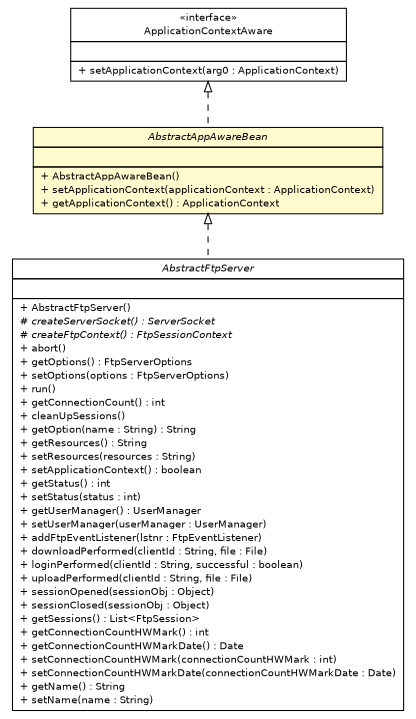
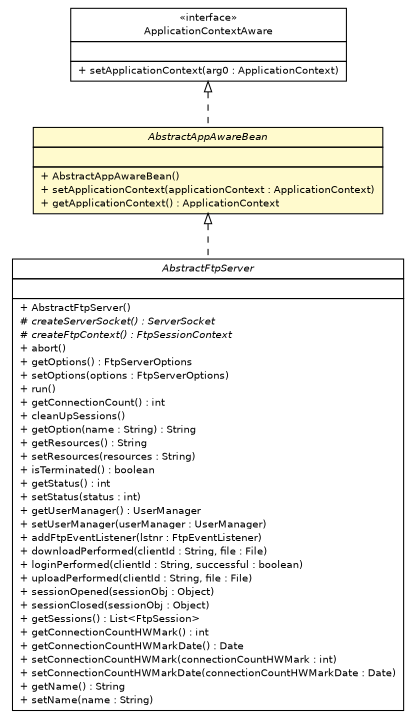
node "AbstractFtpServer": text "+ setApplicationContext() : boolean" -> "+ isTerminated() : boolean"
